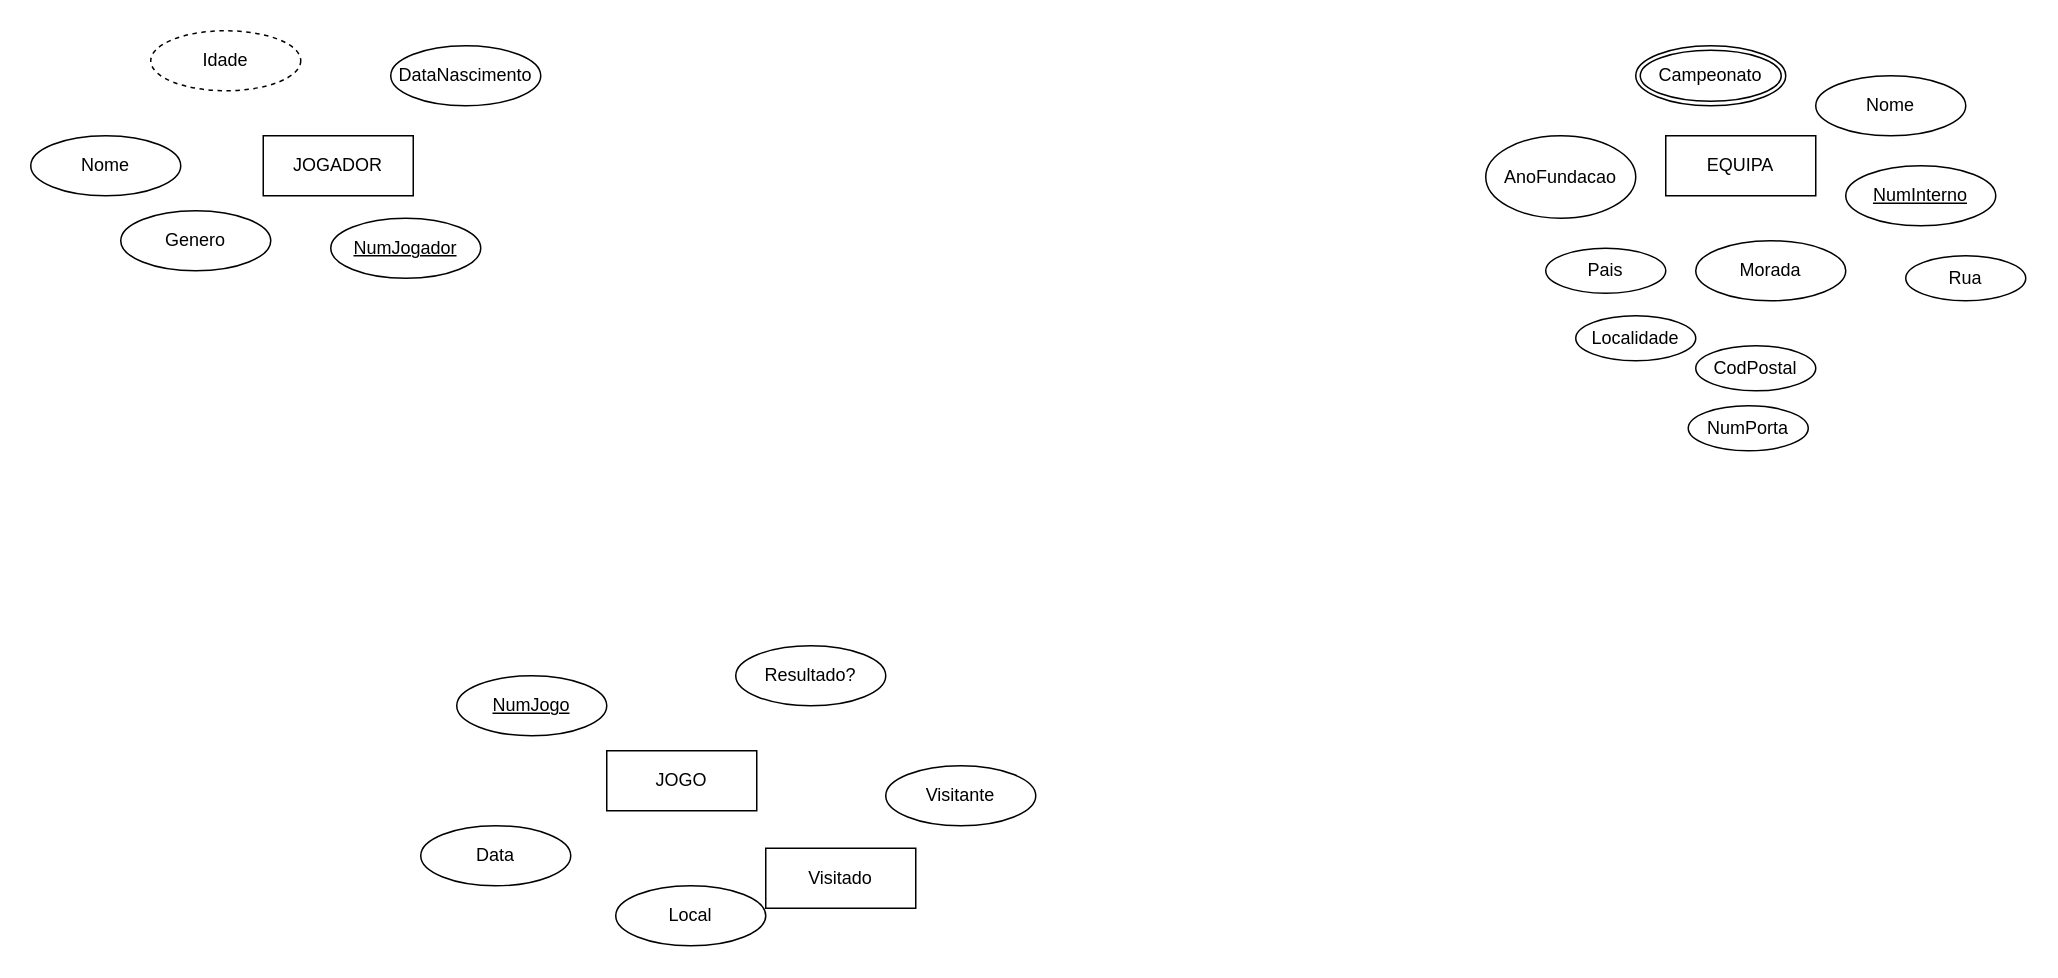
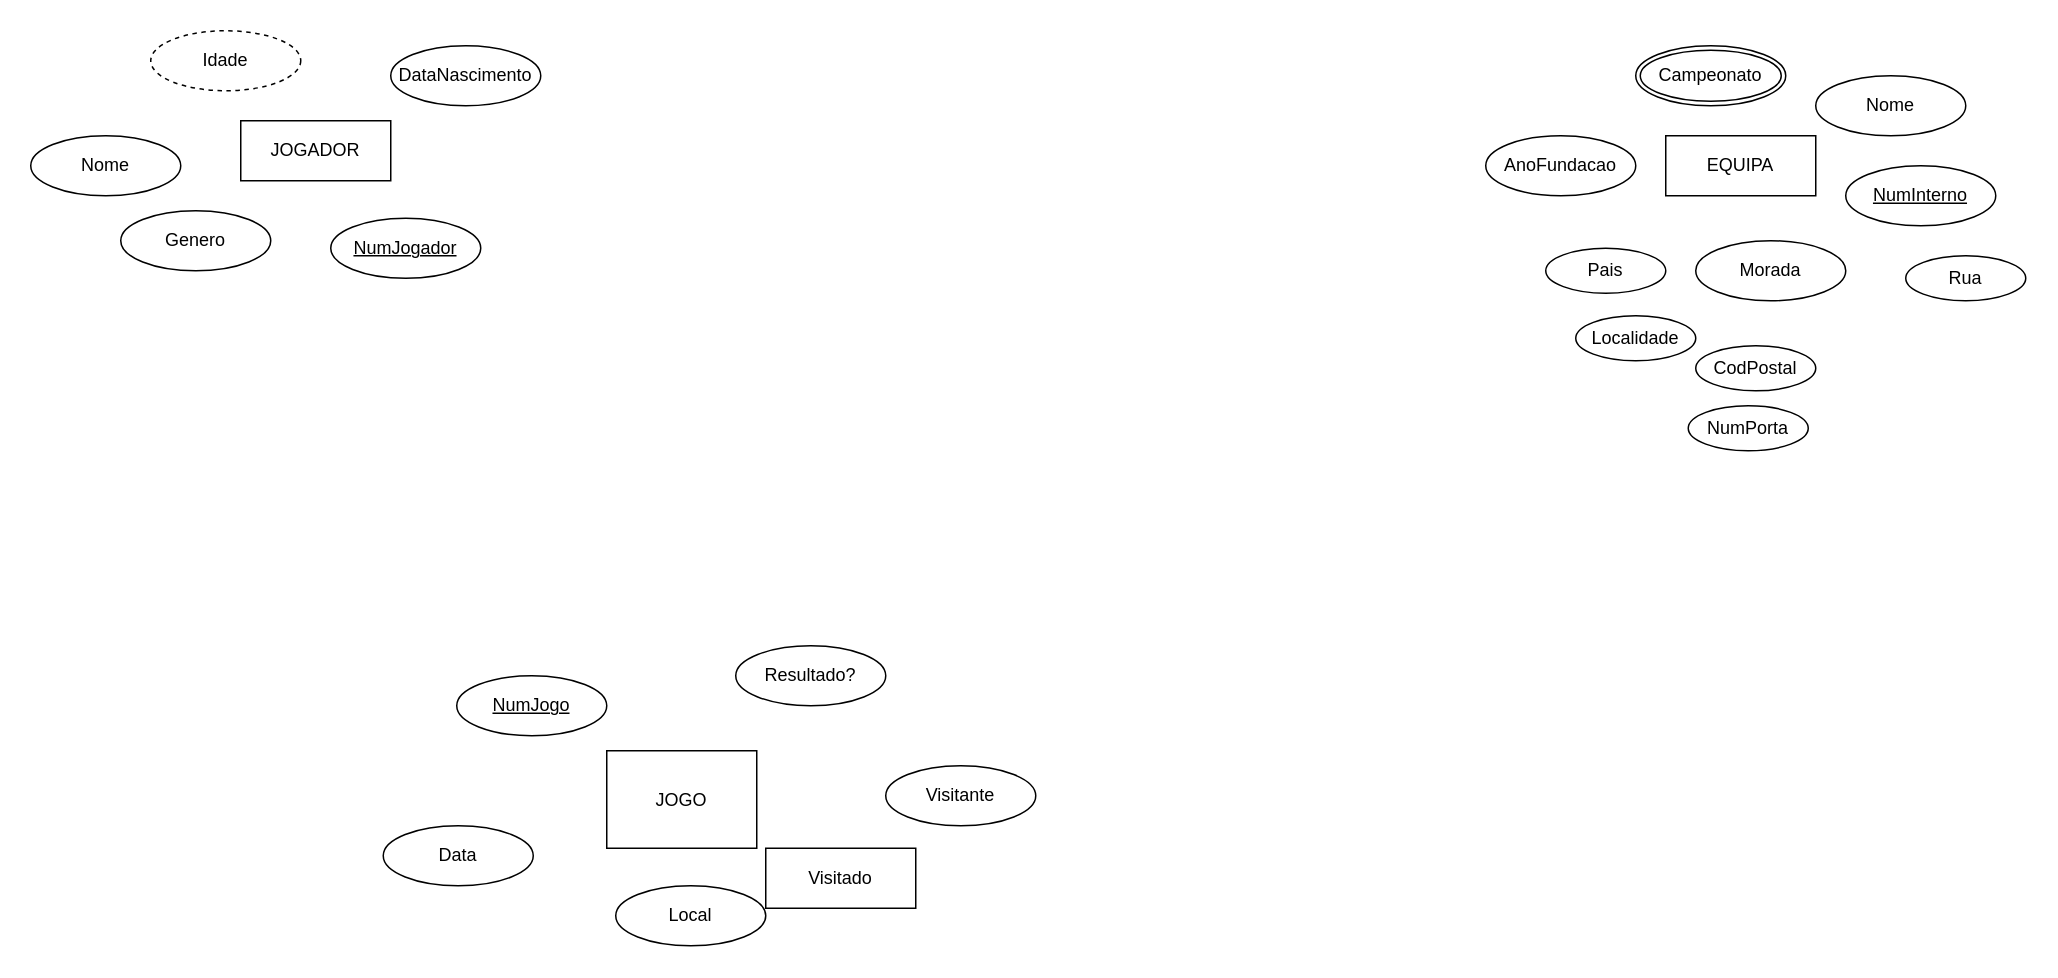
node "JOGADOR": moved (338, 166) -> (316, 151)
node "AnoFundacao": size 150x83 -> 150x60
node "JOGO": size 150x60 -> 150x98
node "Data": moved (496, 856) -> (458, 856)
